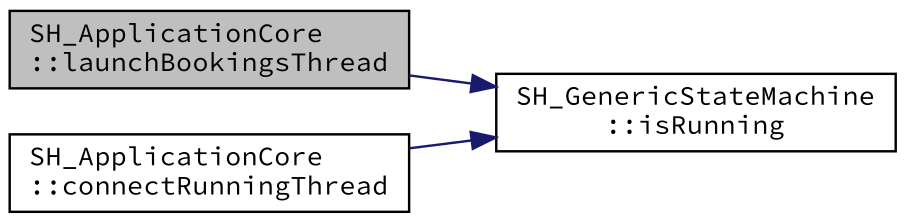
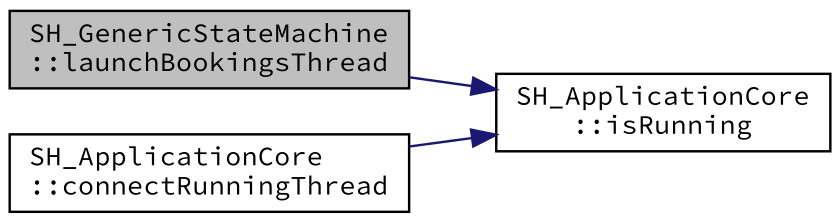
node "SH_ApplicationCore ::launchBookingsThread": label "SH_ApplicationCore ::launchBookingsThread" -> "SH_GenericStateMachine ::launchBookingsThread"
node "SH_GenericStateMachine ::isRunning": label "SH_GenericStateMachine ::isRunning" -> "SH_ApplicationCore ::isRunning"
